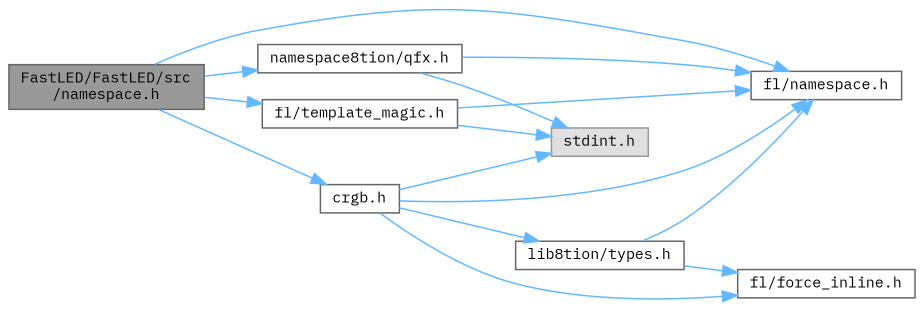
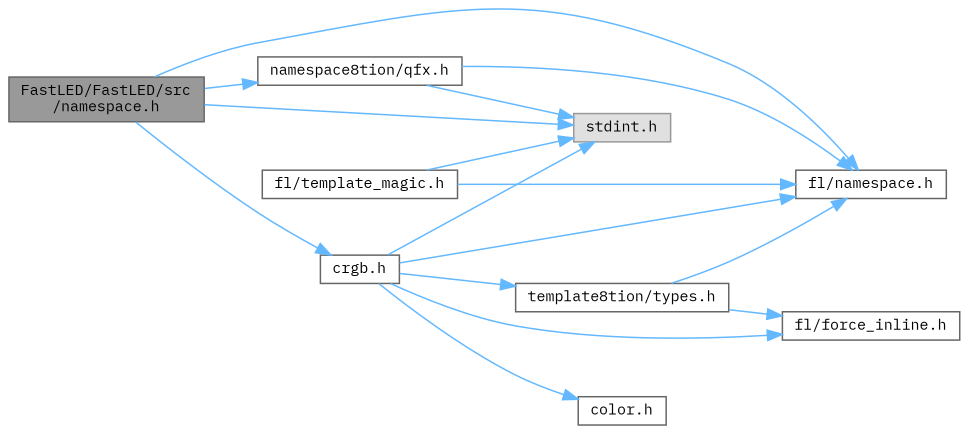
edge "FastLED/FastLED/src /namespace.h" -> "fl/template_magic.h": now "FastLED/FastLED/src /namespace.h" -> "stdint.h"
node "lib8tion/types.h": label "lib8tion/types.h" -> "template8tion/types.h"
node "color.h": added
